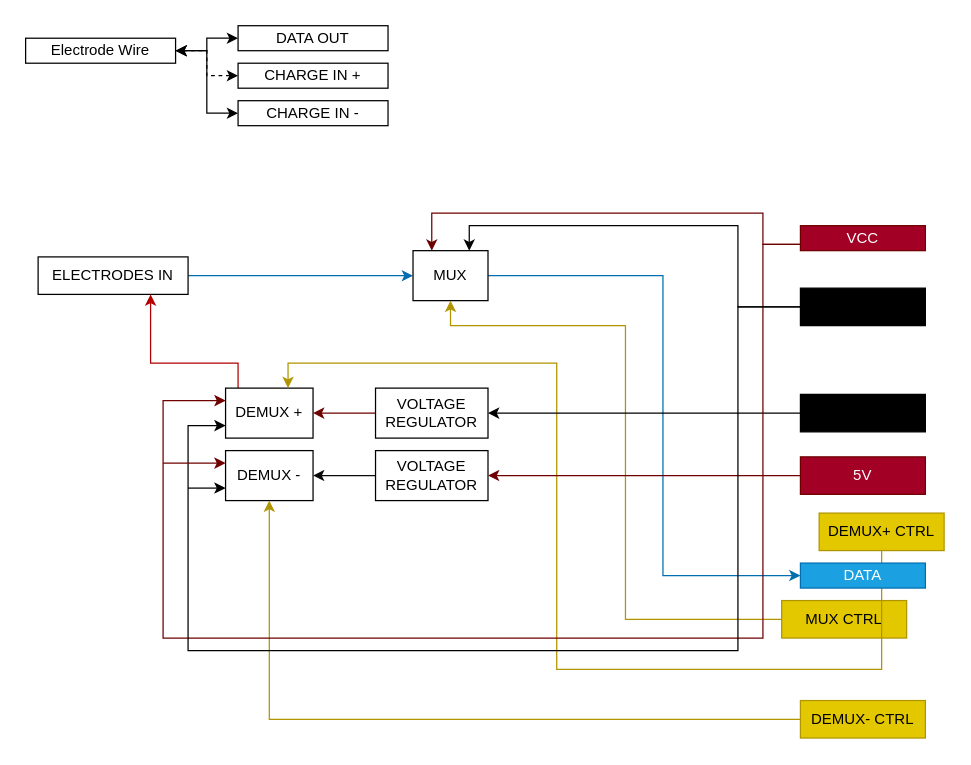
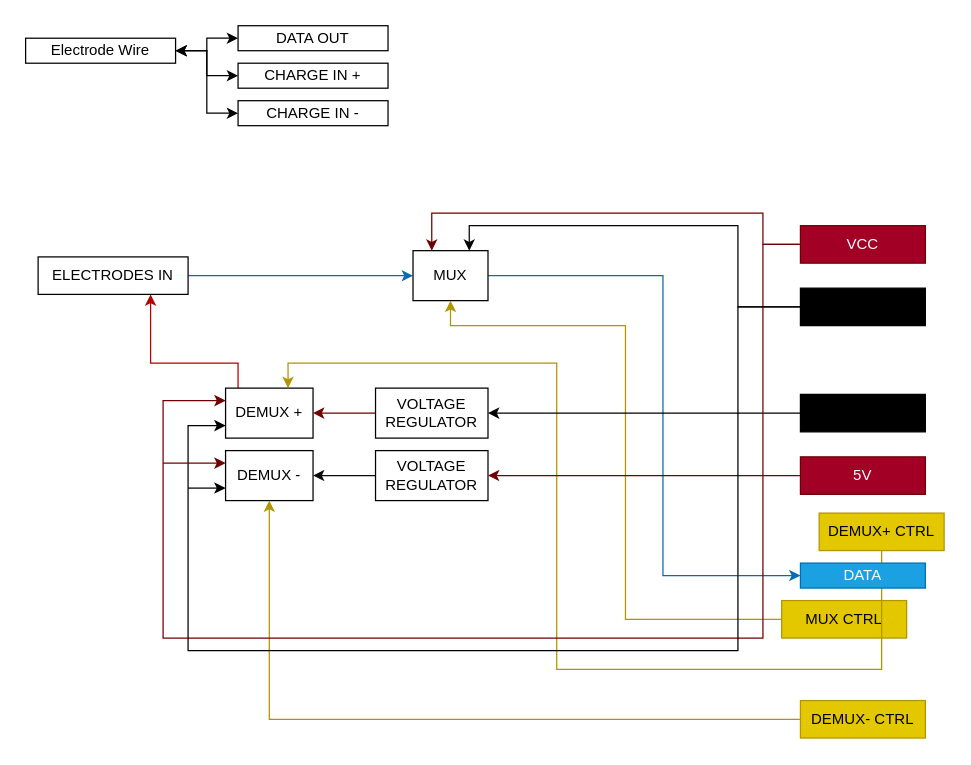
edge "Electrode Wire" -- "CHARGE IN +": style dashed -> solid
node "VCC": size 125x25 -> 125x38
